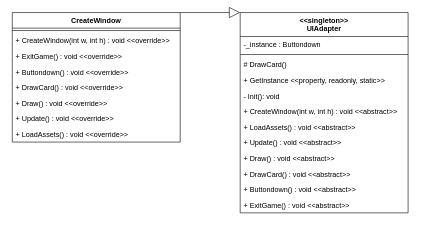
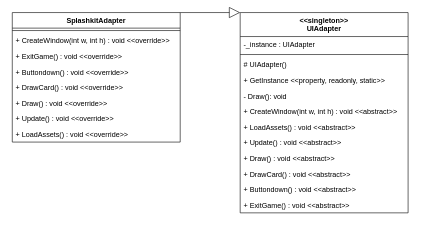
node "CreateWindow": label "CreateWindow" -> "SplashkitAdapter"
node "-_instance : Buttondown": label "-_instance : Buttondown" -> "-_instance : UIAdapter"
node "# DrawCard()": label "# DrawCard()" -> "# UIAdapter()"
node "- Init(): void": label "- Init(): void" -> "- Draw(): void"
